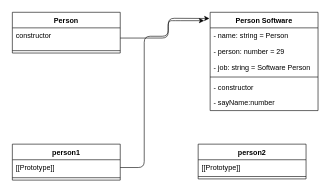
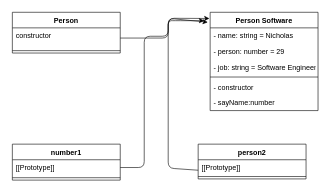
node "- name: string = Person": label "- name: string = Person" -> "- name: string = Nicholas"
node "- job: string = Software Person": label "- job: string = Software Person" -> "- job: string = Software Engineer"
node "person1": label "person1" -> "number1"
edge "person2" -> "Person Software": added
